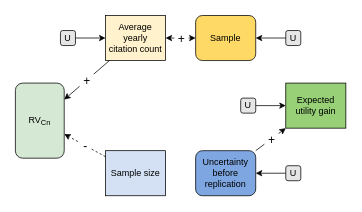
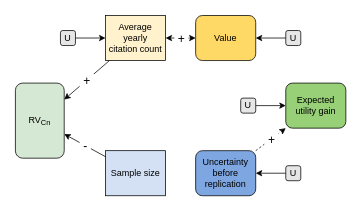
node "Sample": label "Sample" -> "Value"
node "Expected utility gain": shape rectangle -> rounded rectangle
edge "Uncertainty before replication" -> "Expected utility gain": style solid -> dashed
edge "Sample size" -> "RVCn": style dashed -> solid
